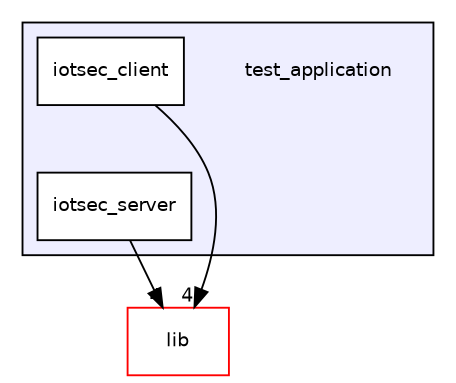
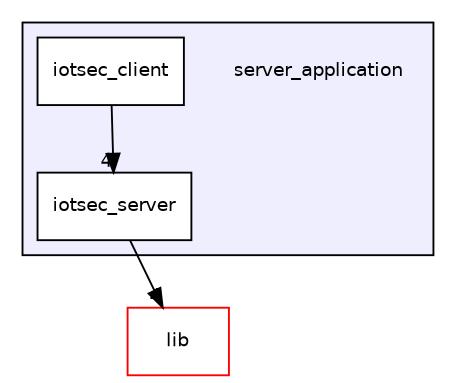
node "test_application": label "test_application" -> "server_application"
edge "iotsec_client" -> "lib": now "iotsec_client" -> "iotsec_server"
